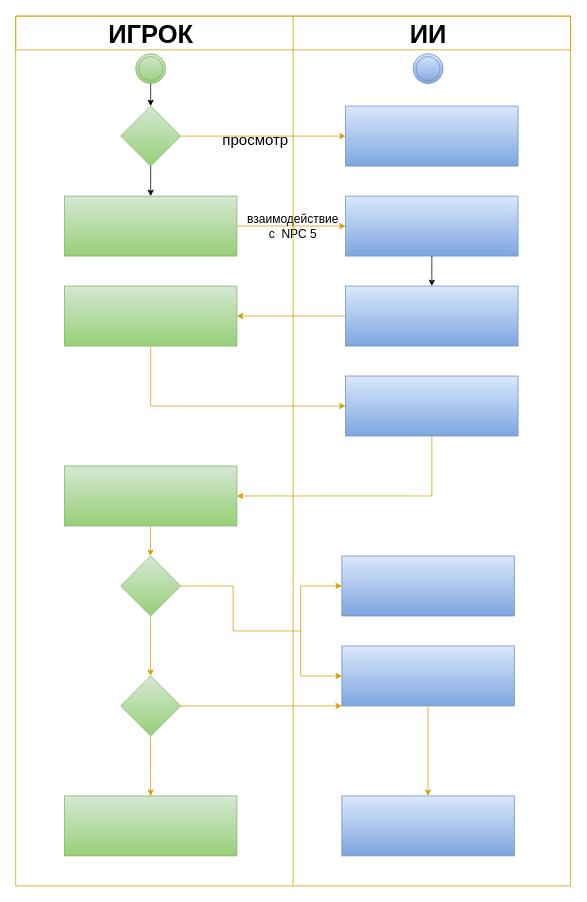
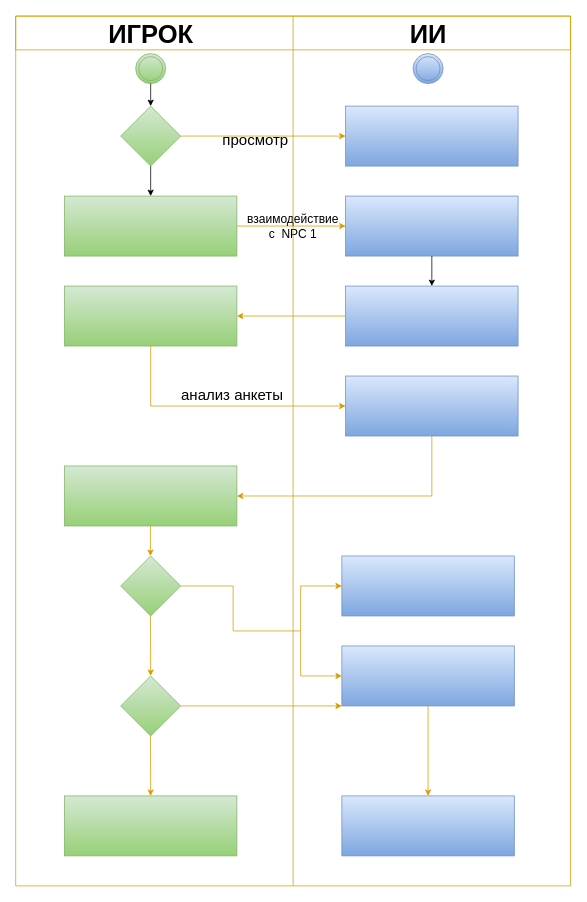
node "взаимодействие с NPC 5": label "взаимодействие с NPC 5" -> "взаимодействие с NPC 1"
node "анализ анкеты": added
